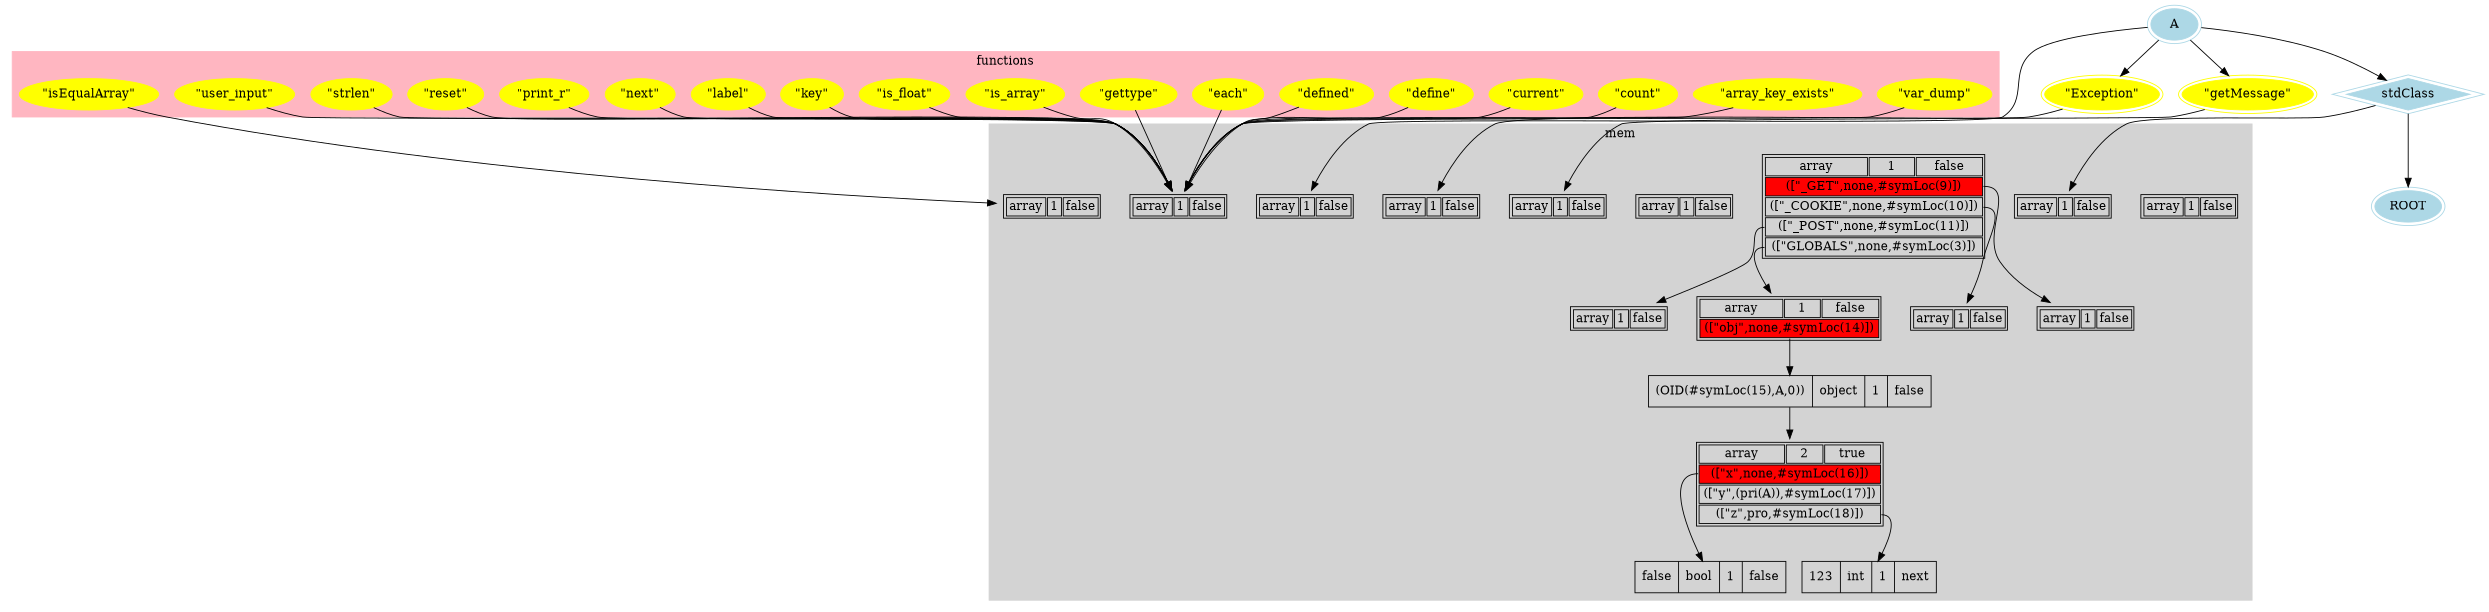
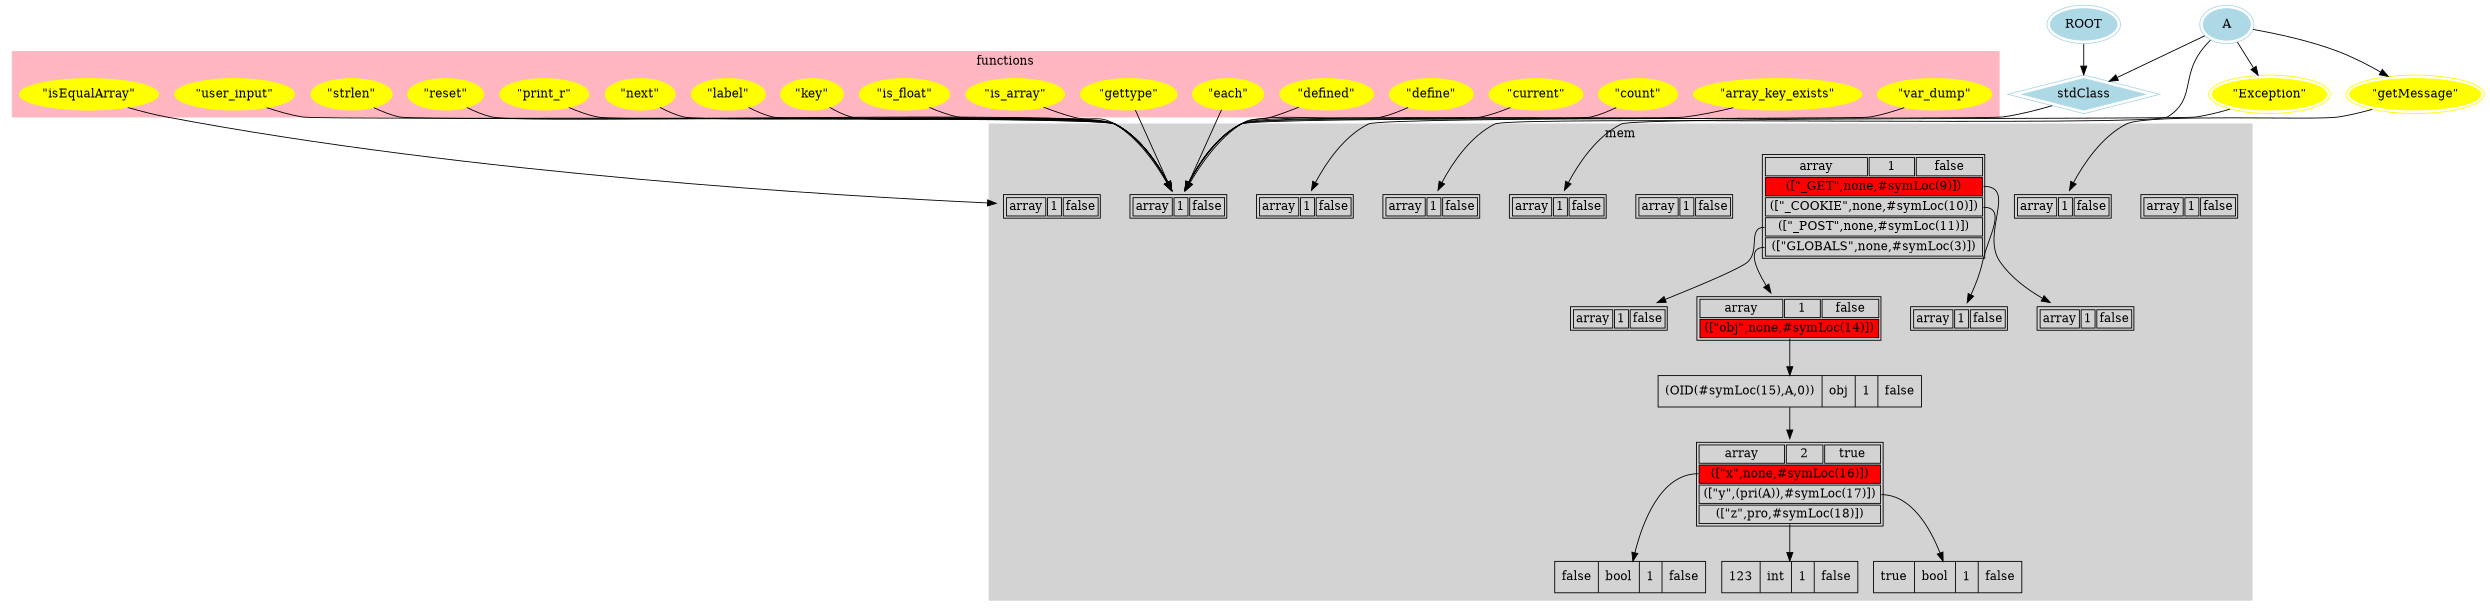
edge "stdClass" -> "ROOT": reversed
node "(OID(#symLoc(15),A,0))": text "object" -> "obj"
node "123": text "next" -> "false"
node "true": added
